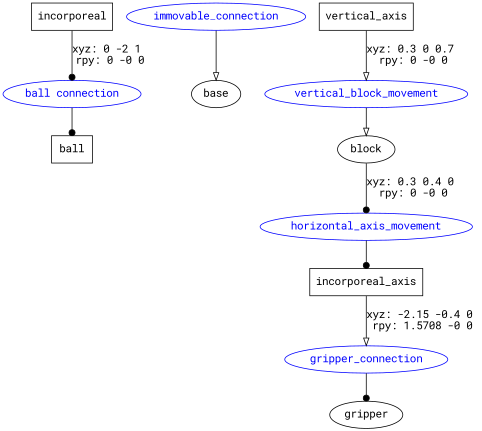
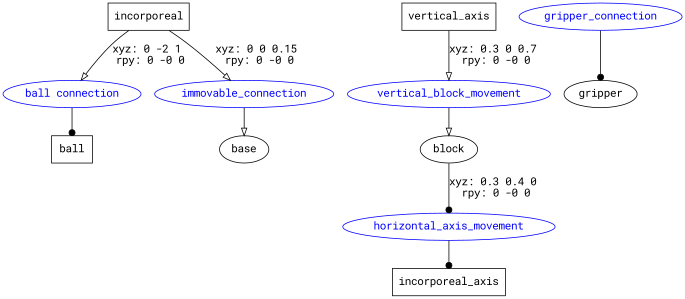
edge "incorporeal" -> "ball connection": arrowhead dot -> onormal
edge "incorporeal" -> "immovable_connection": added, label "xyz: 0 0 0.15 rpy: 0 -0 0"
edge "incorporeal_axis" -> "gripper_connection": removed, label "xyz: -2.15 -0.4 0 rpy: 1.5708 -0 0"
